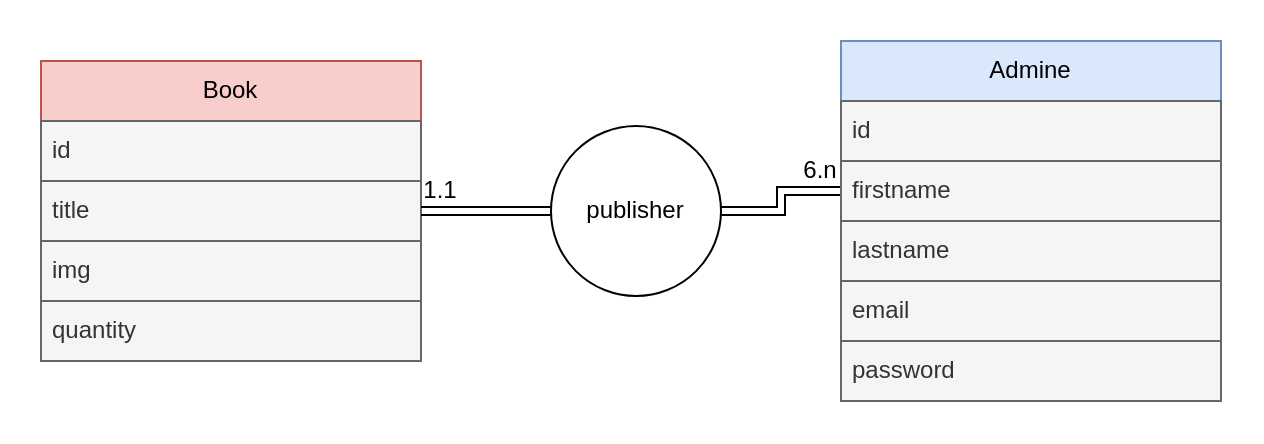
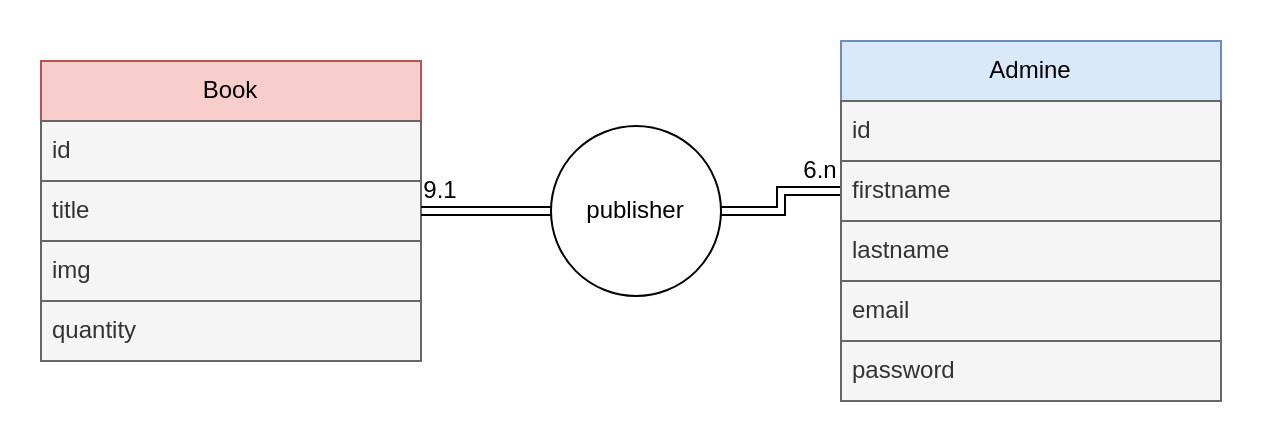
node "1.1": label "1.1" -> "9.1"
